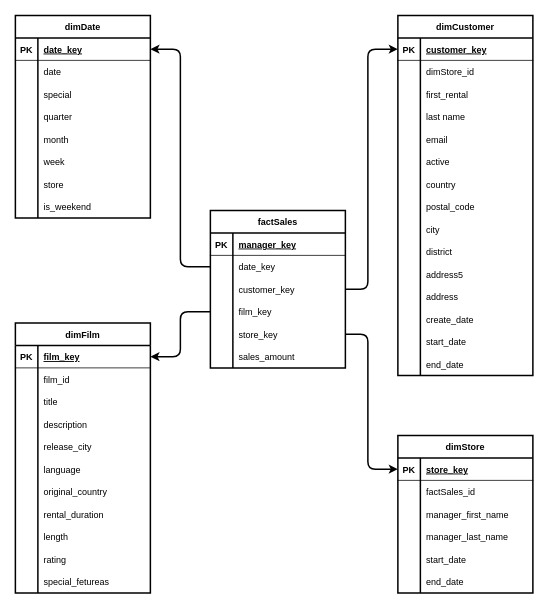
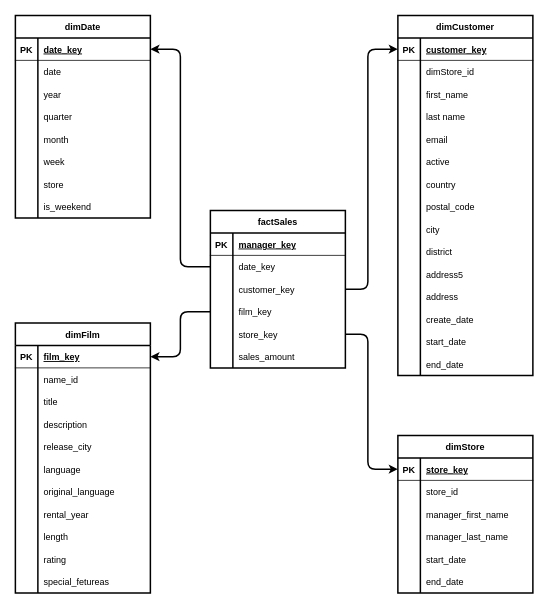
node "special": label "special" -> "year"
node "first_rental": label "first_rental" -> "first_name"
node "film_id": label "film_id" -> "name_id"
node "original_country": label "original_country" -> "original_language"
node "factSales_id": label "factSales_id" -> "store_id"
node "rental_duration": label "rental_duration" -> "rental_year"
